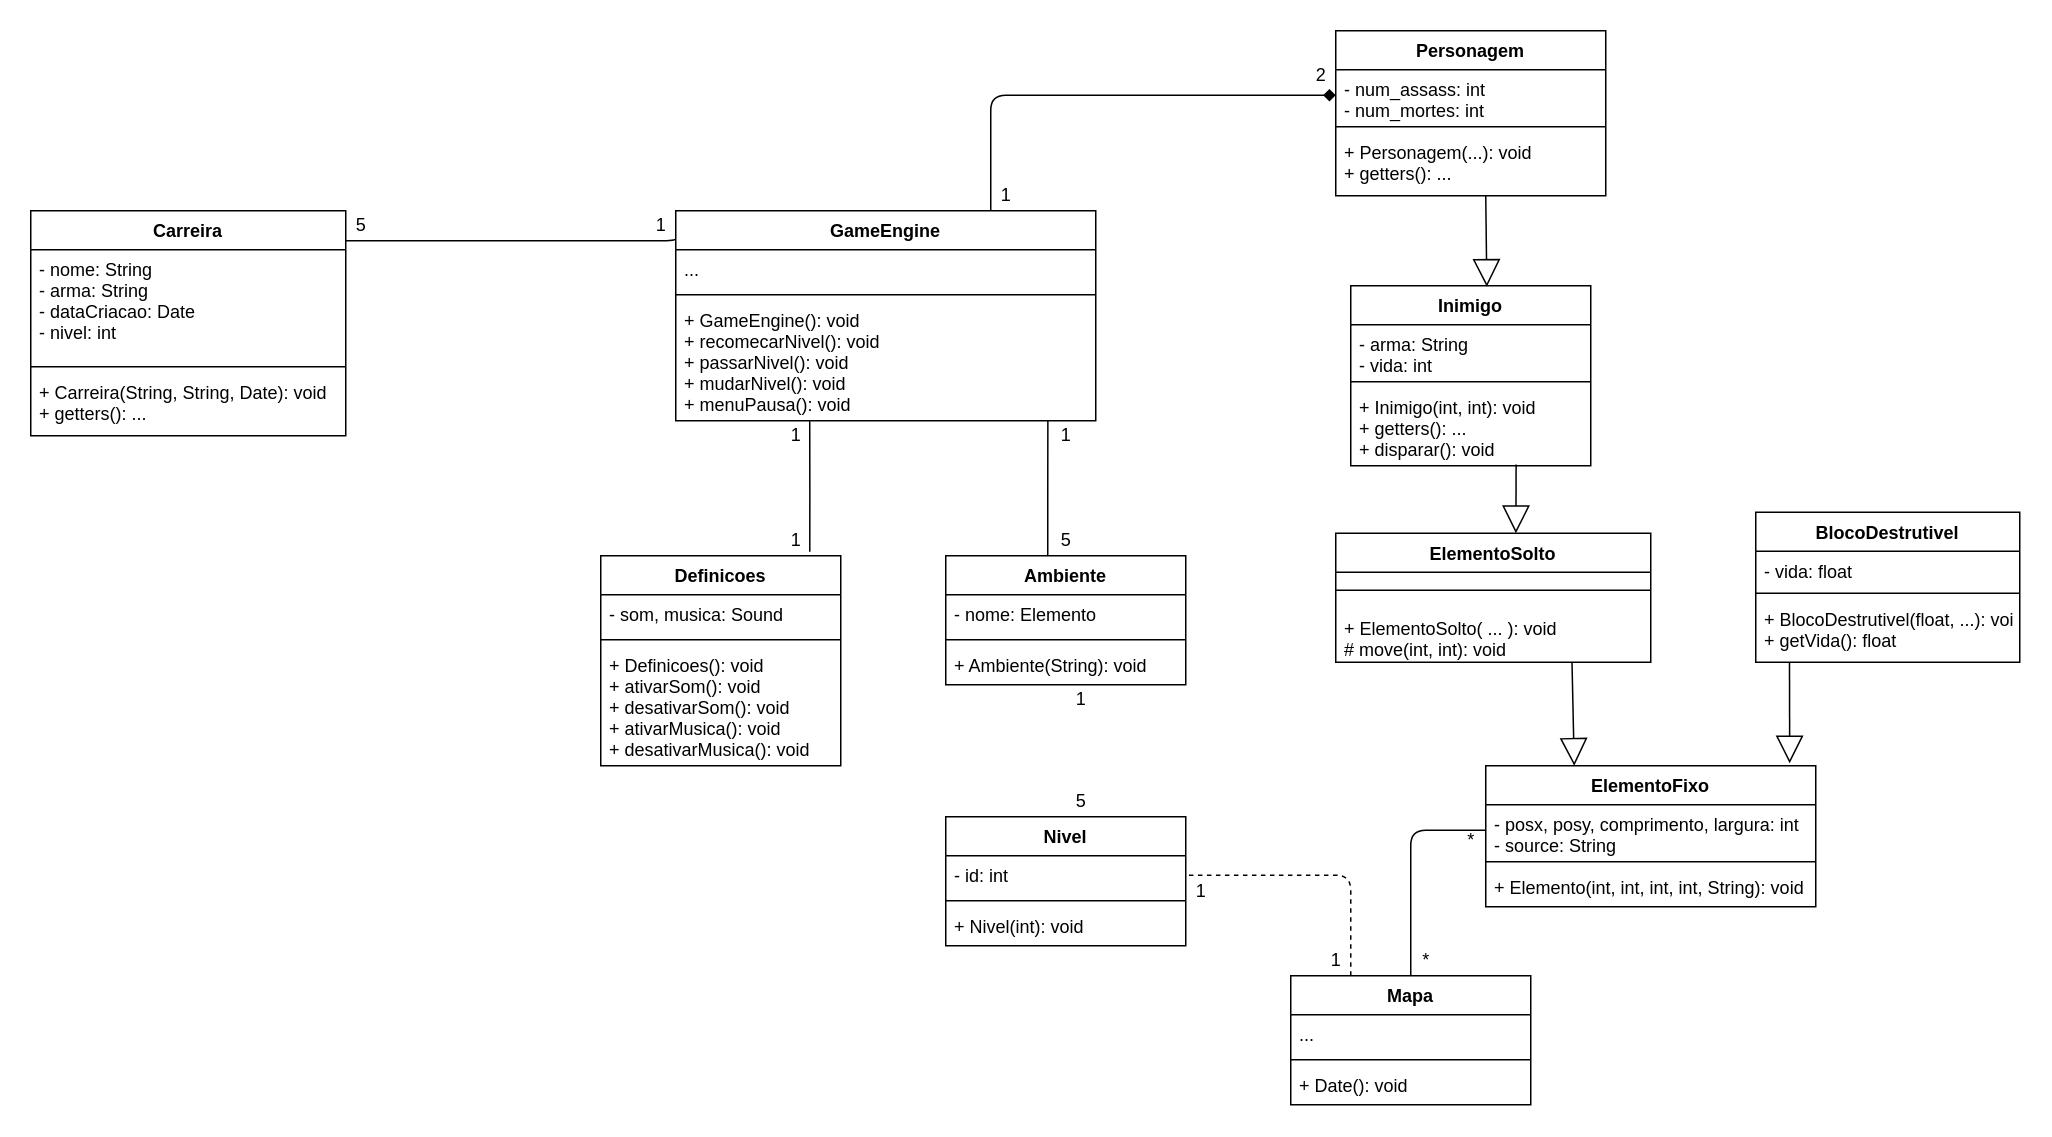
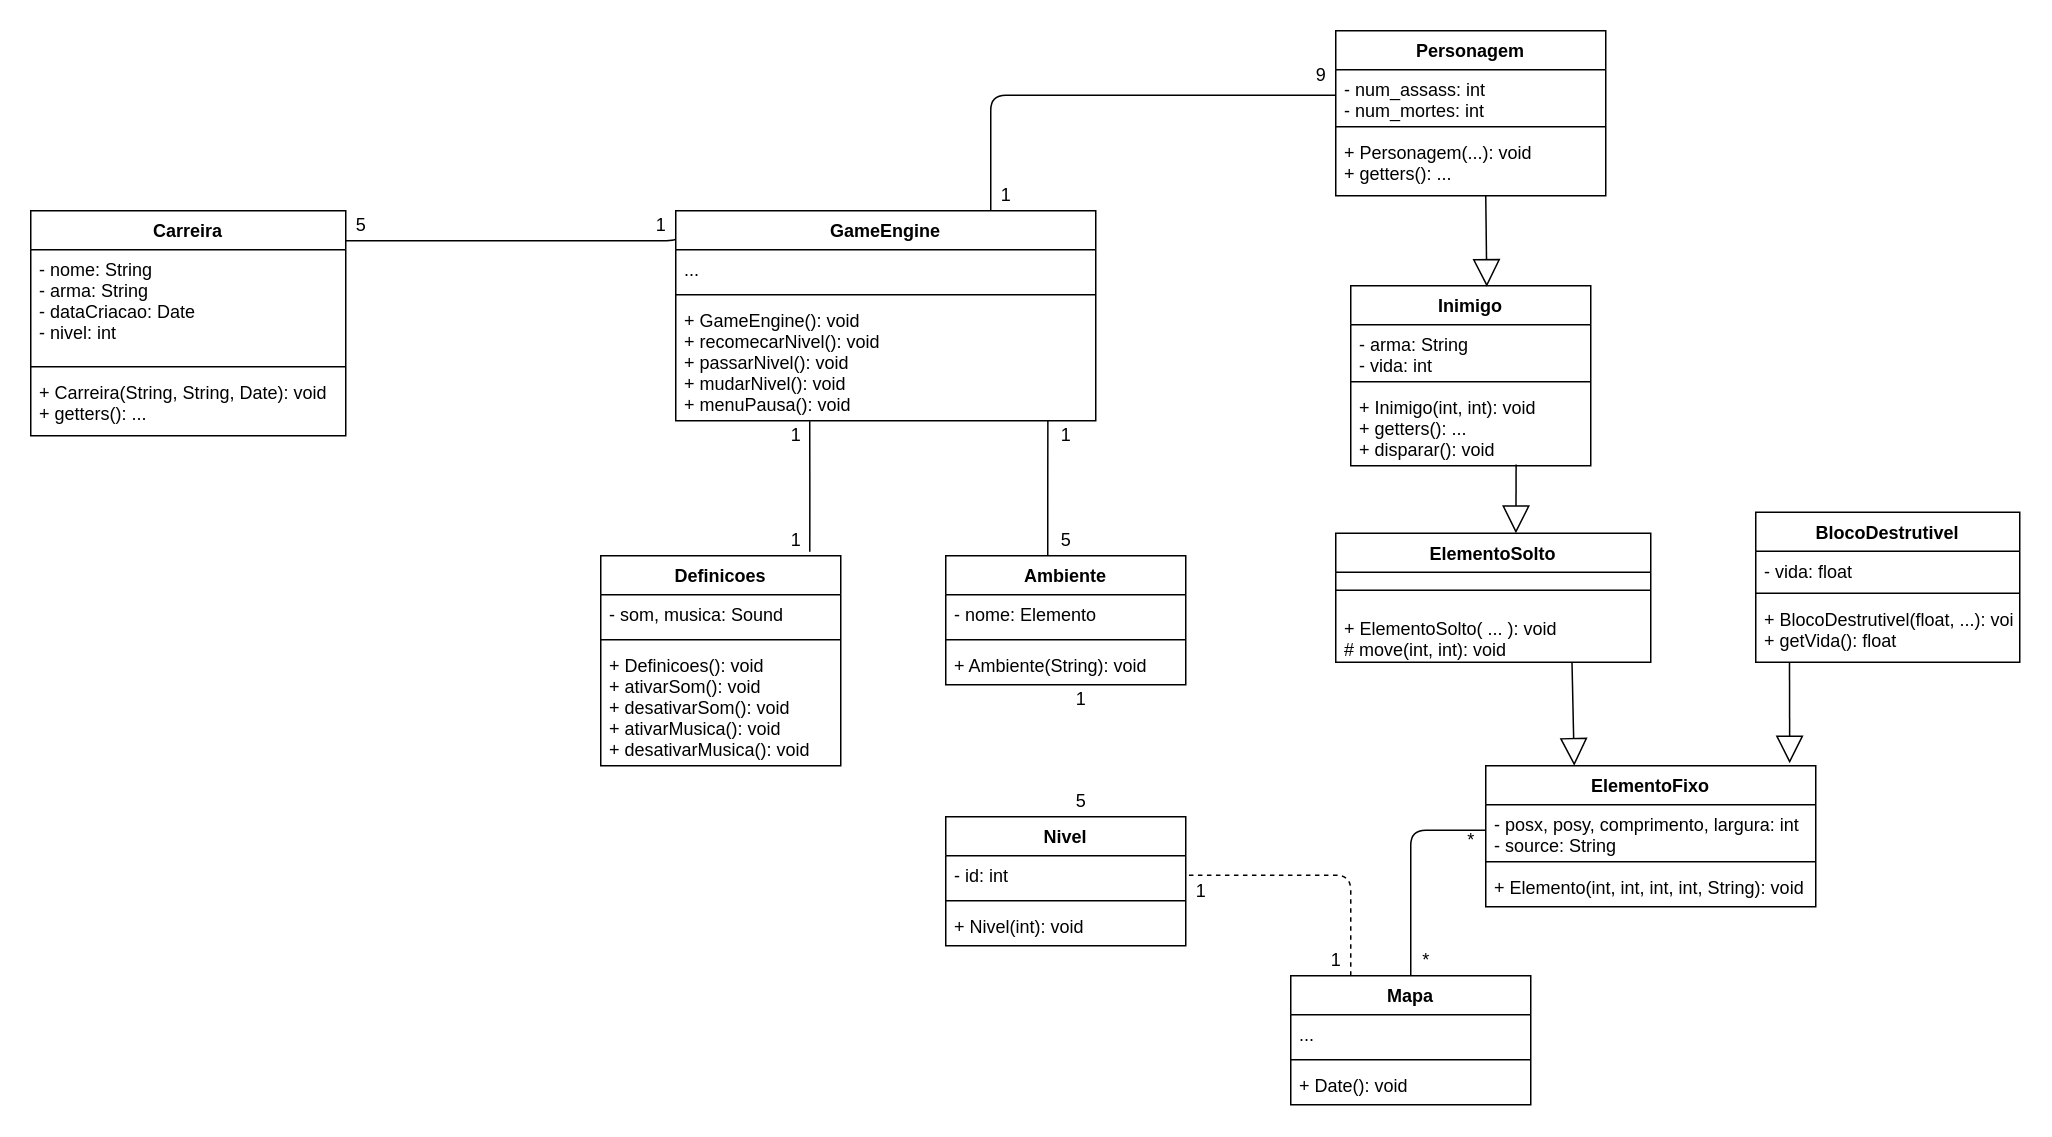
node "2": label "2" -> "9"
edge "GameEngine" -> "- num_assass: int - num_mortes: int": arrowhead diamond -> none
